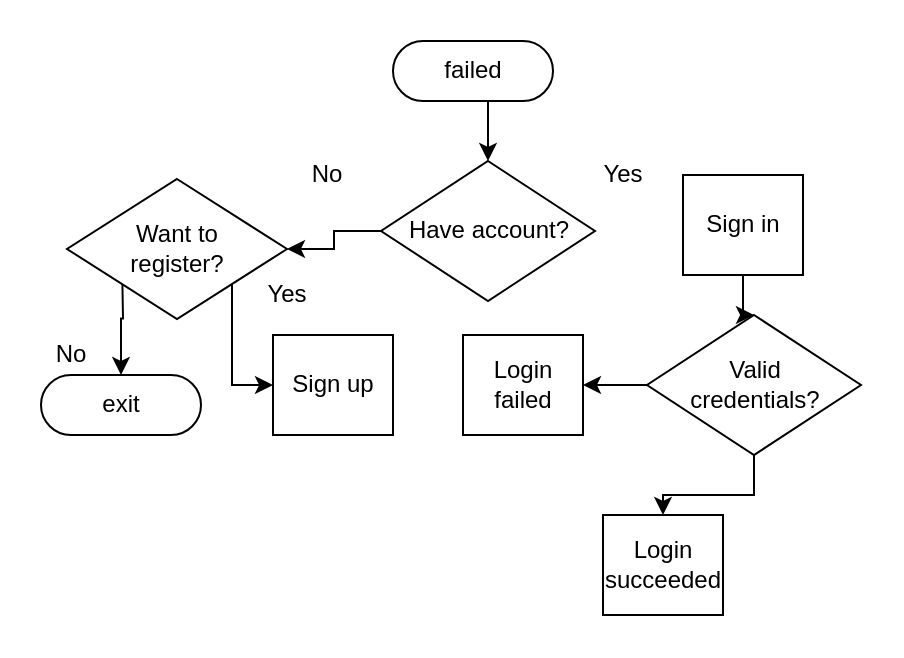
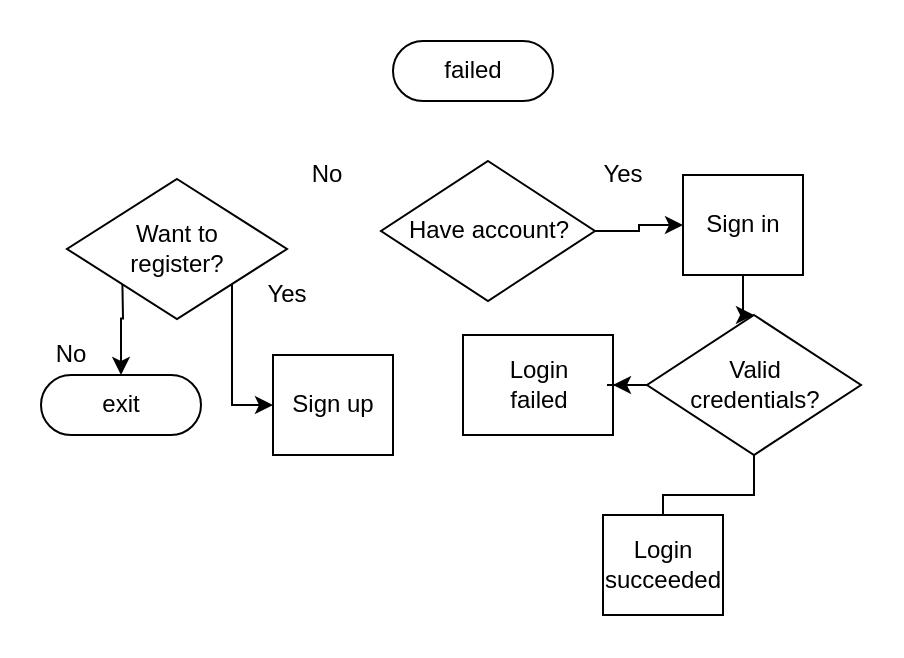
edge "failed" -> "Have account?": removed
edge "Have account?" -> "Sign in": added
edge "Have account?" -> "Want to register?": removed
node "Sign up": moved (333, 385) -> (333, 405)
node "Login failed": size 120x100 -> 150x100
edge "Valid credentials?" -> "Login succeeded": arrowhead classic -> none
